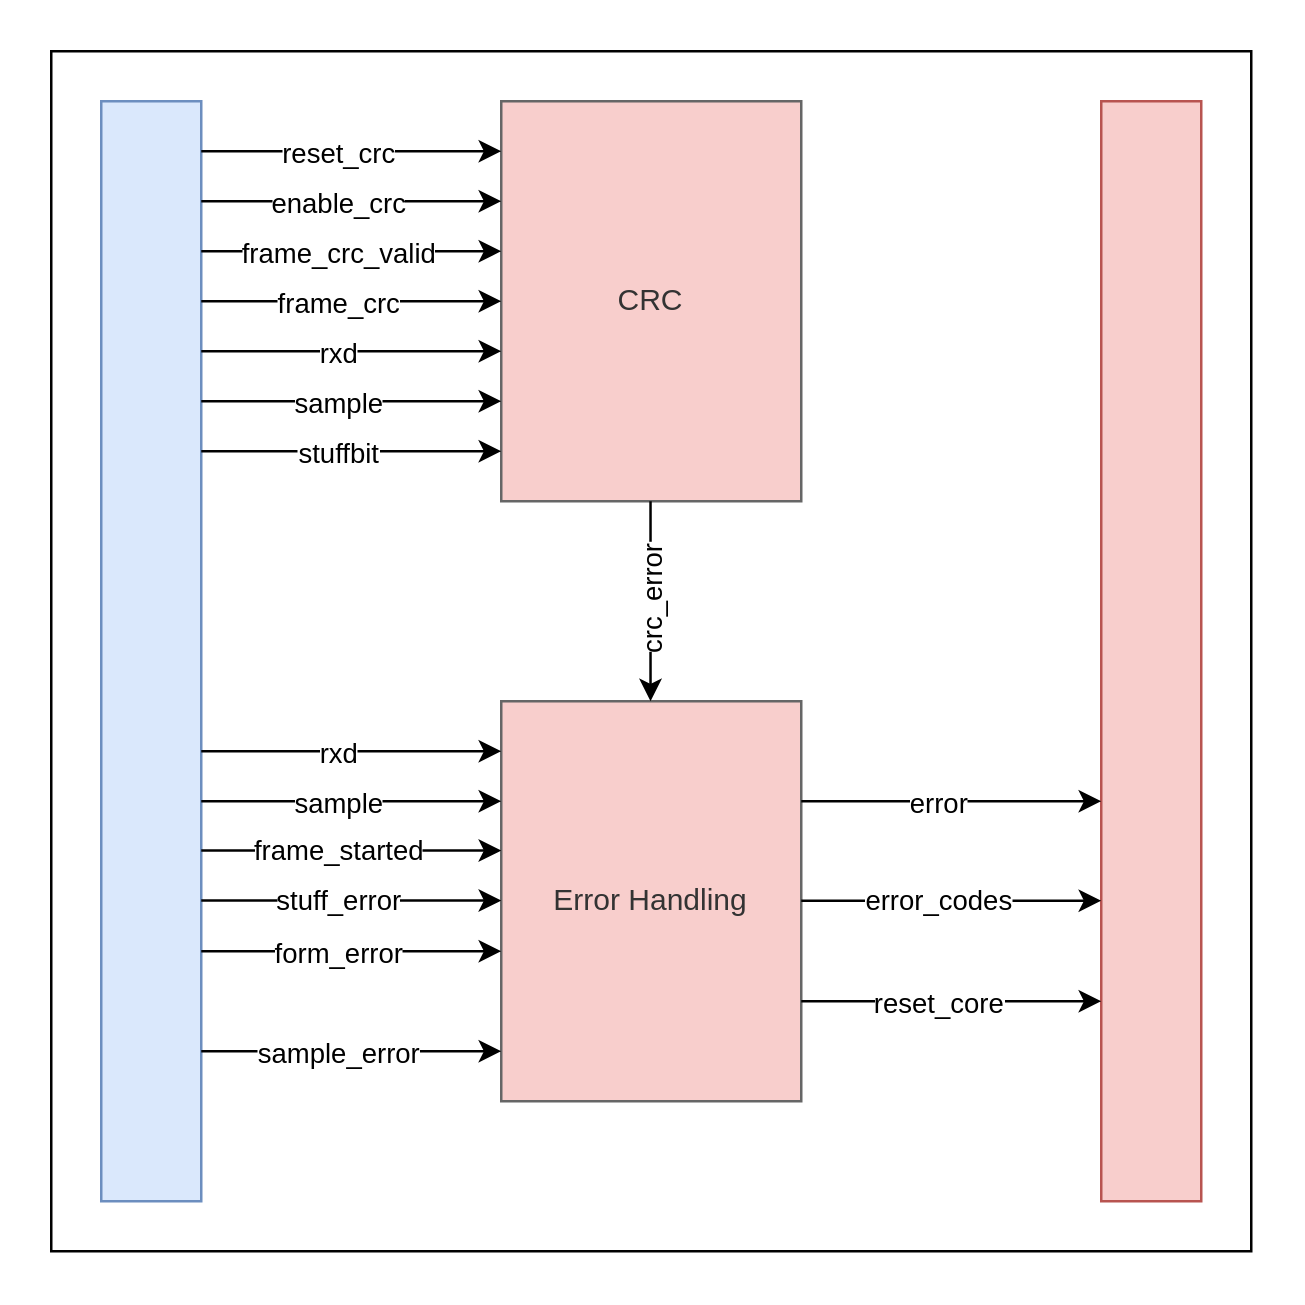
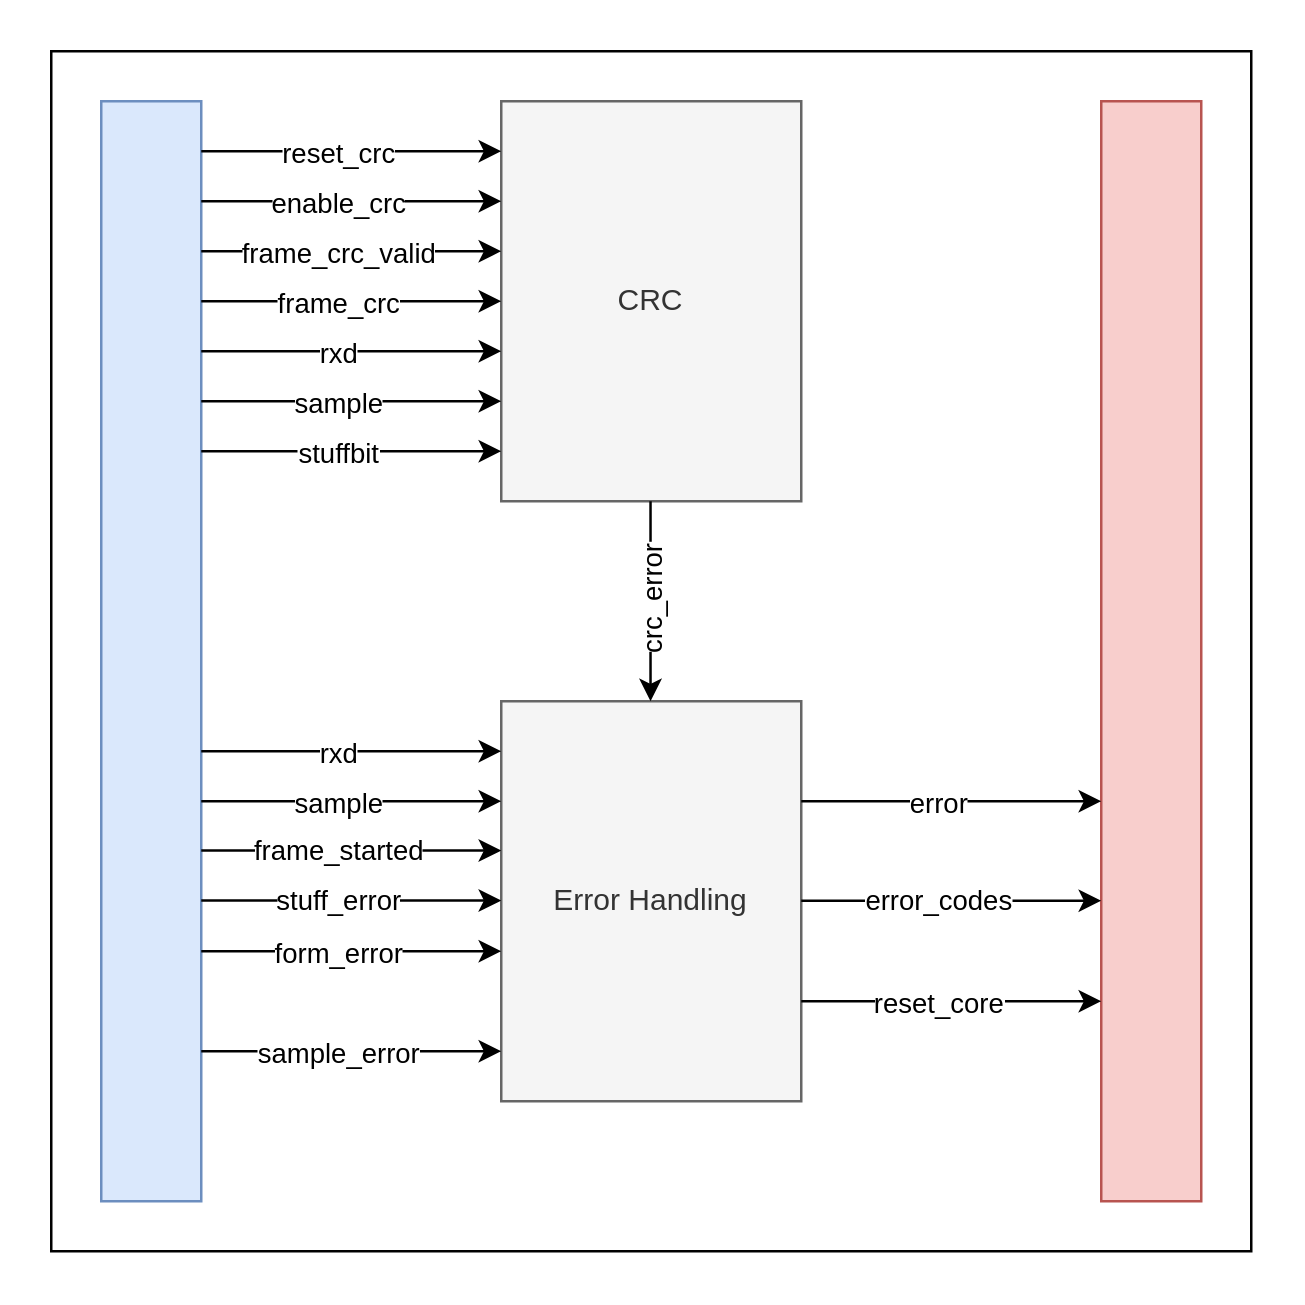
node "CRC": fillcolor #f8cecc -> #f5f5f5
node "Error Handling": fillcolor #f8cecc -> #f5f5f5
